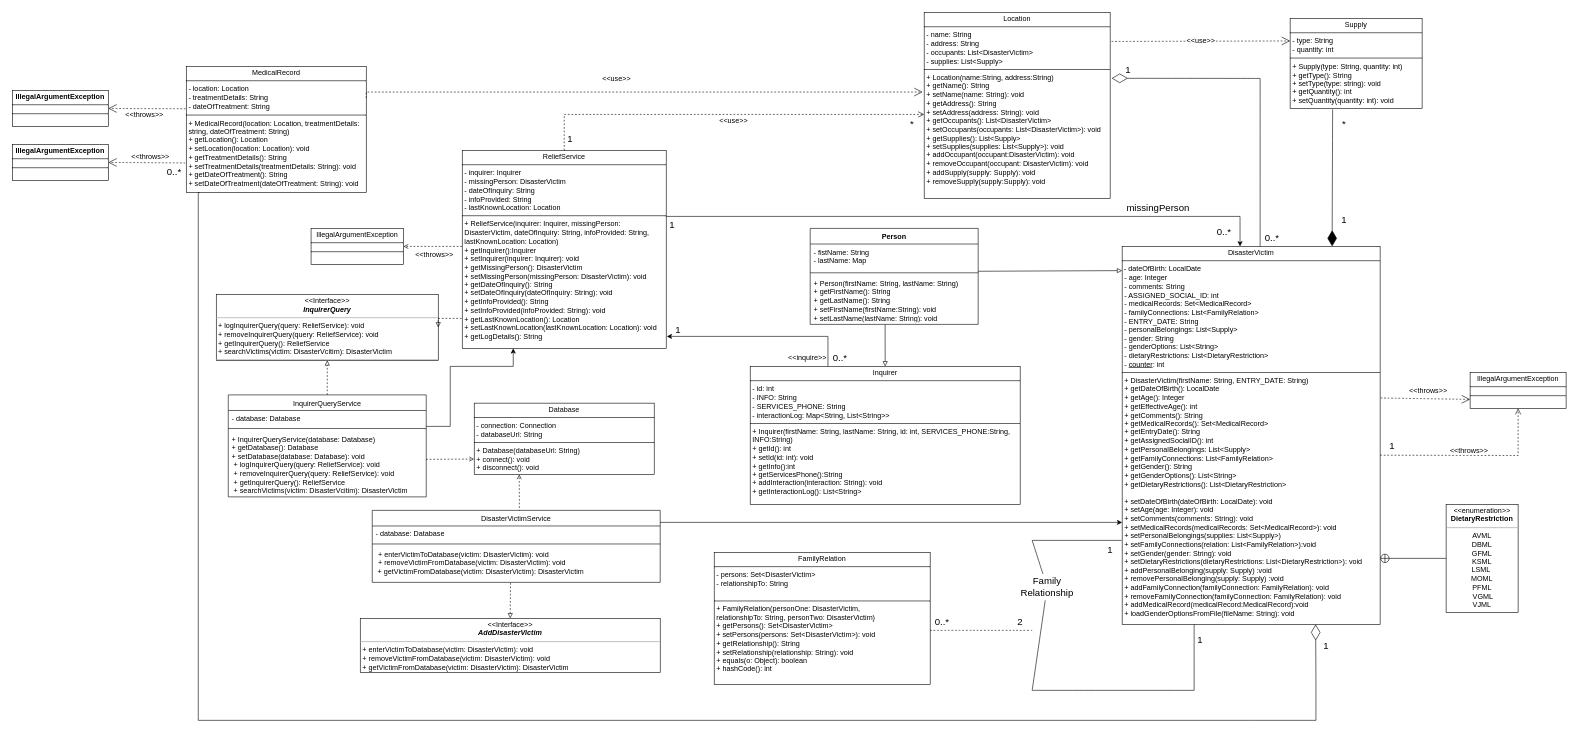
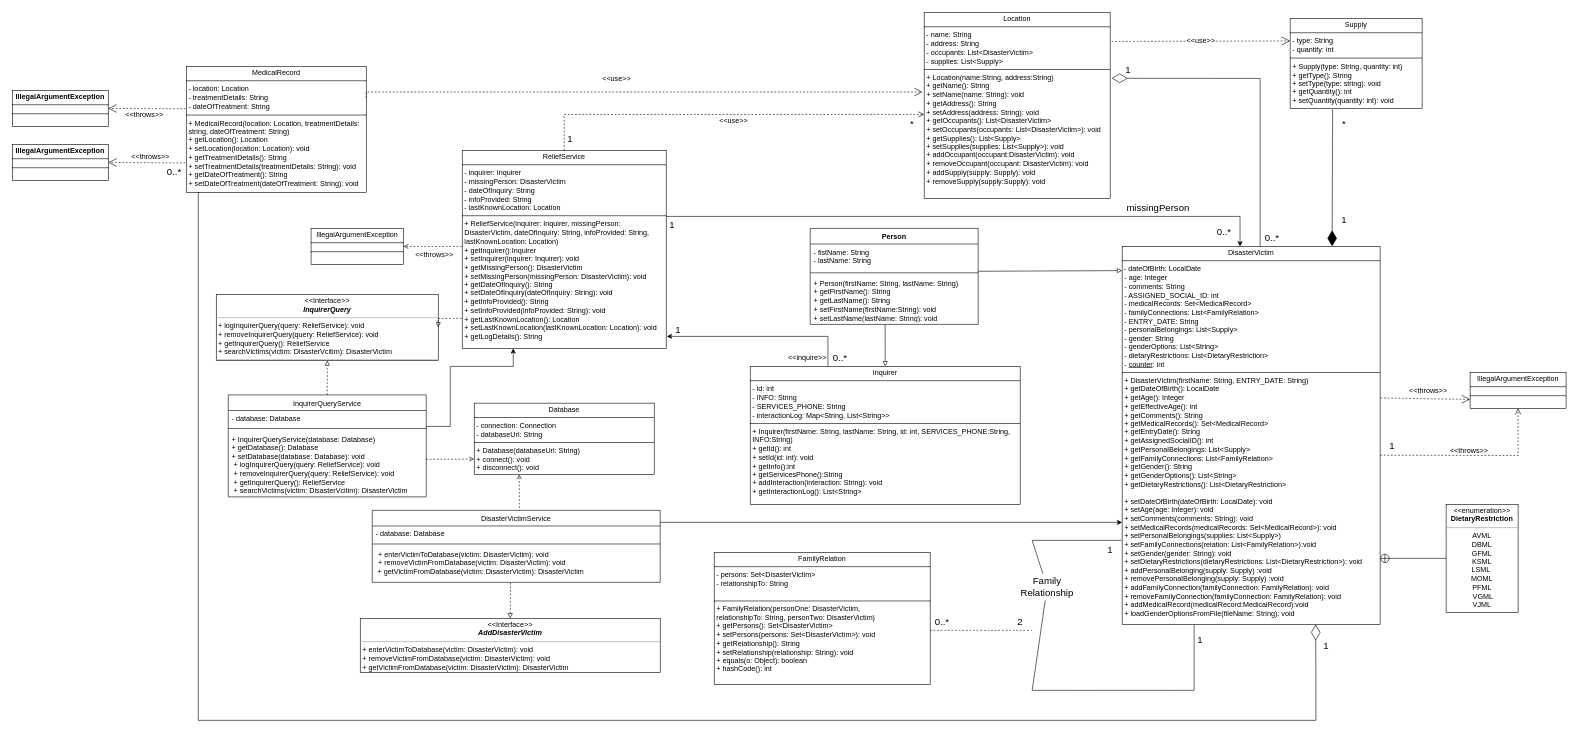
node "- fistName: String - lastName: Map": label "- fistName: String - lastName: Map" -> "- fistName: String - lastName: String"
